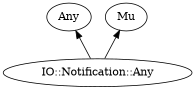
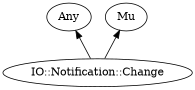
node "IO::Notification::Any": label "IO::Notification::Any" -> "IO::Notification::Change"
